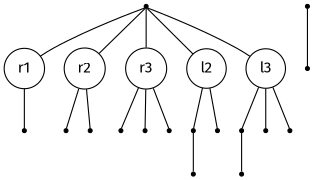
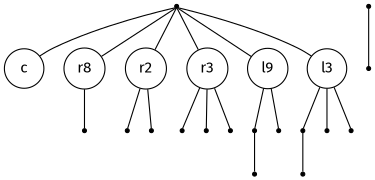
node "r1": label "r1" -> "r8"
node "c": added
node "l2": label "l2" -> "l9"
